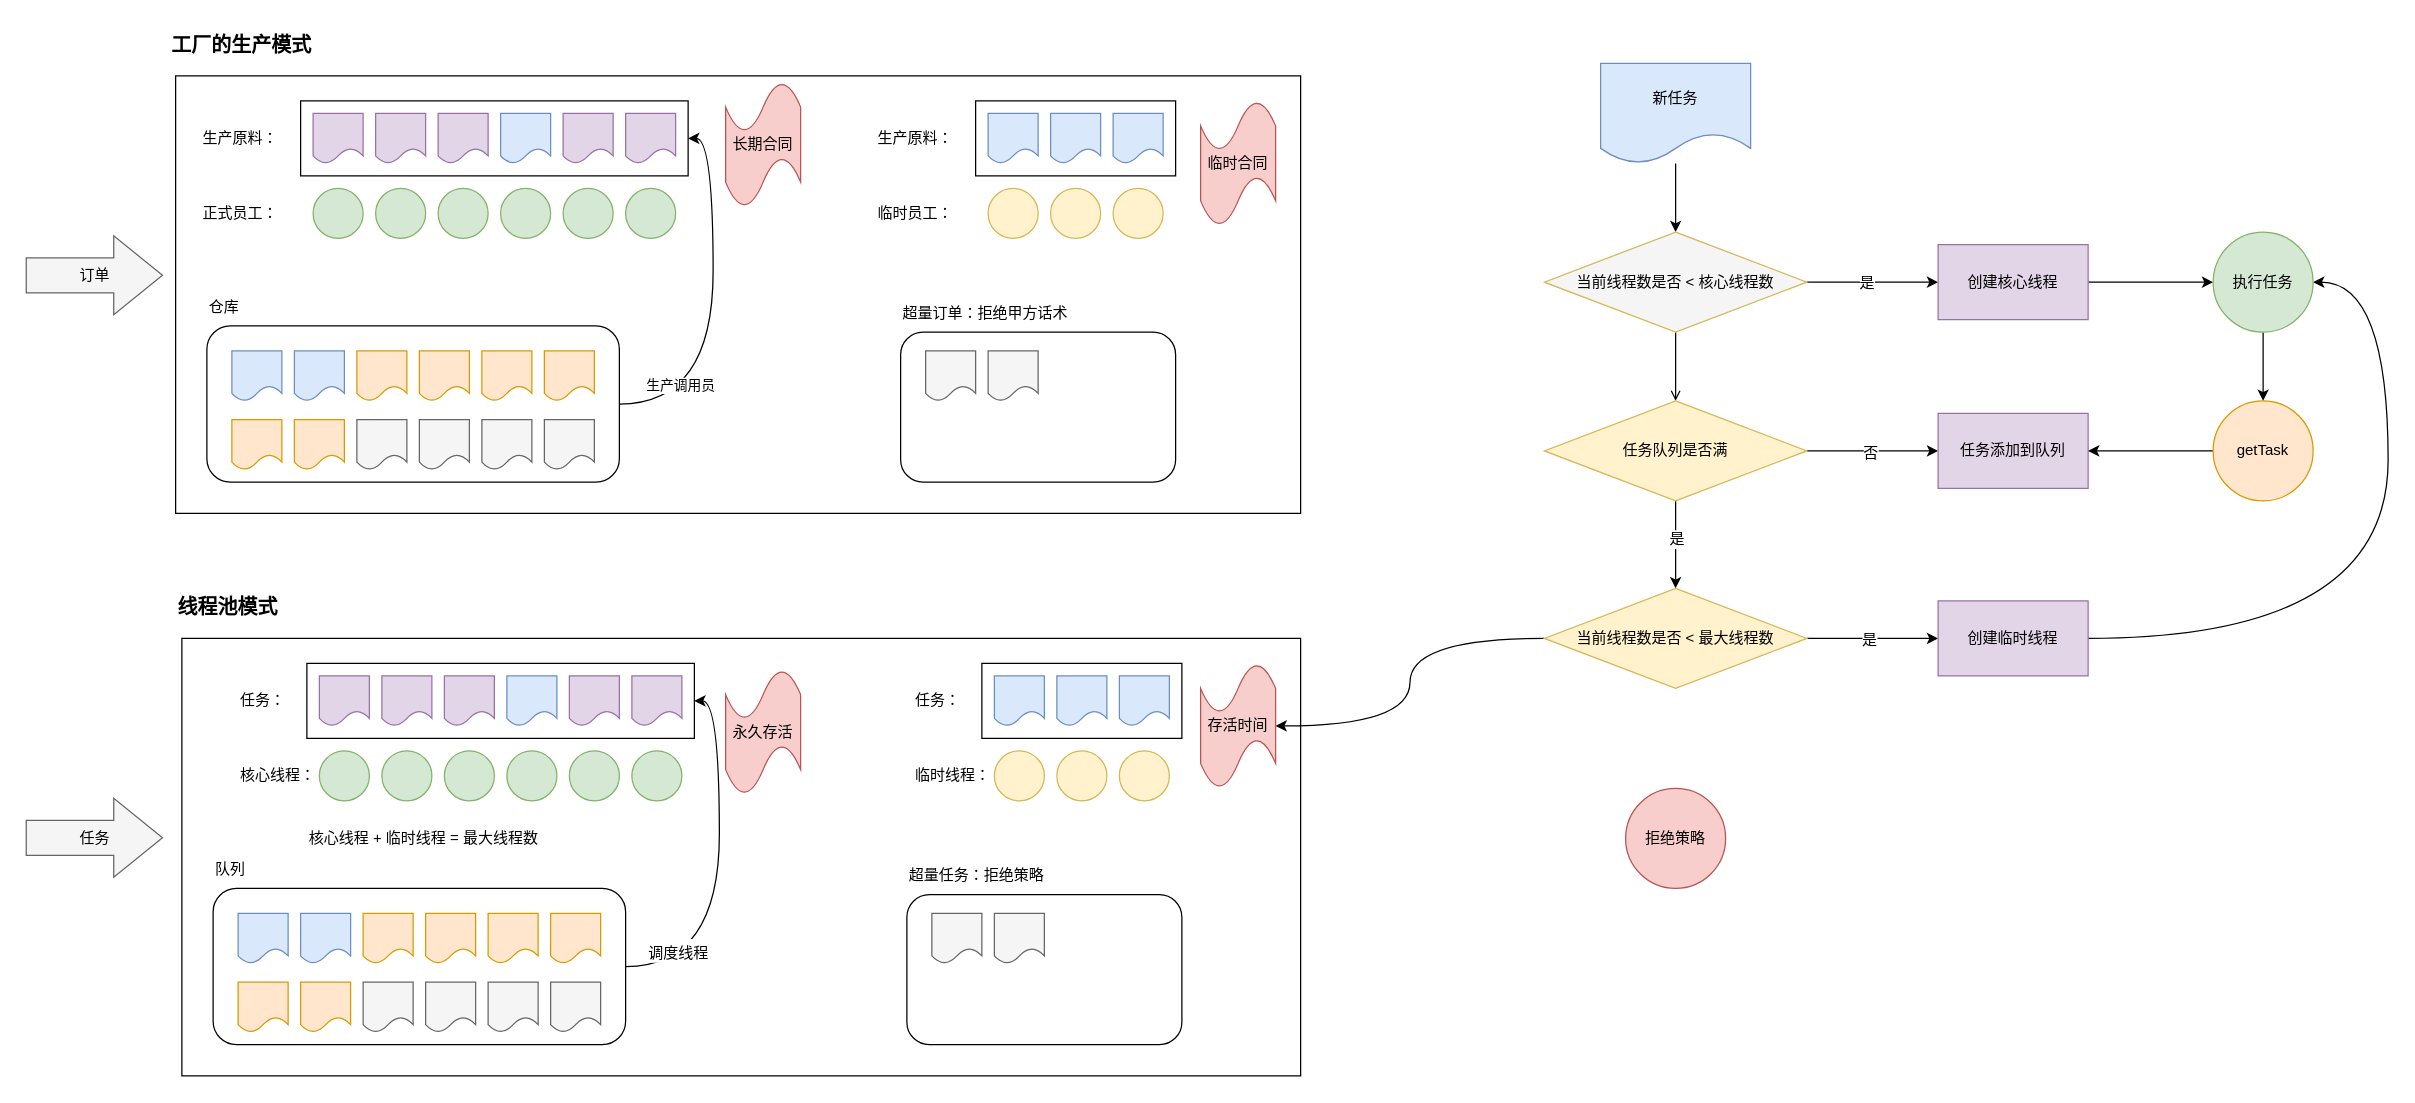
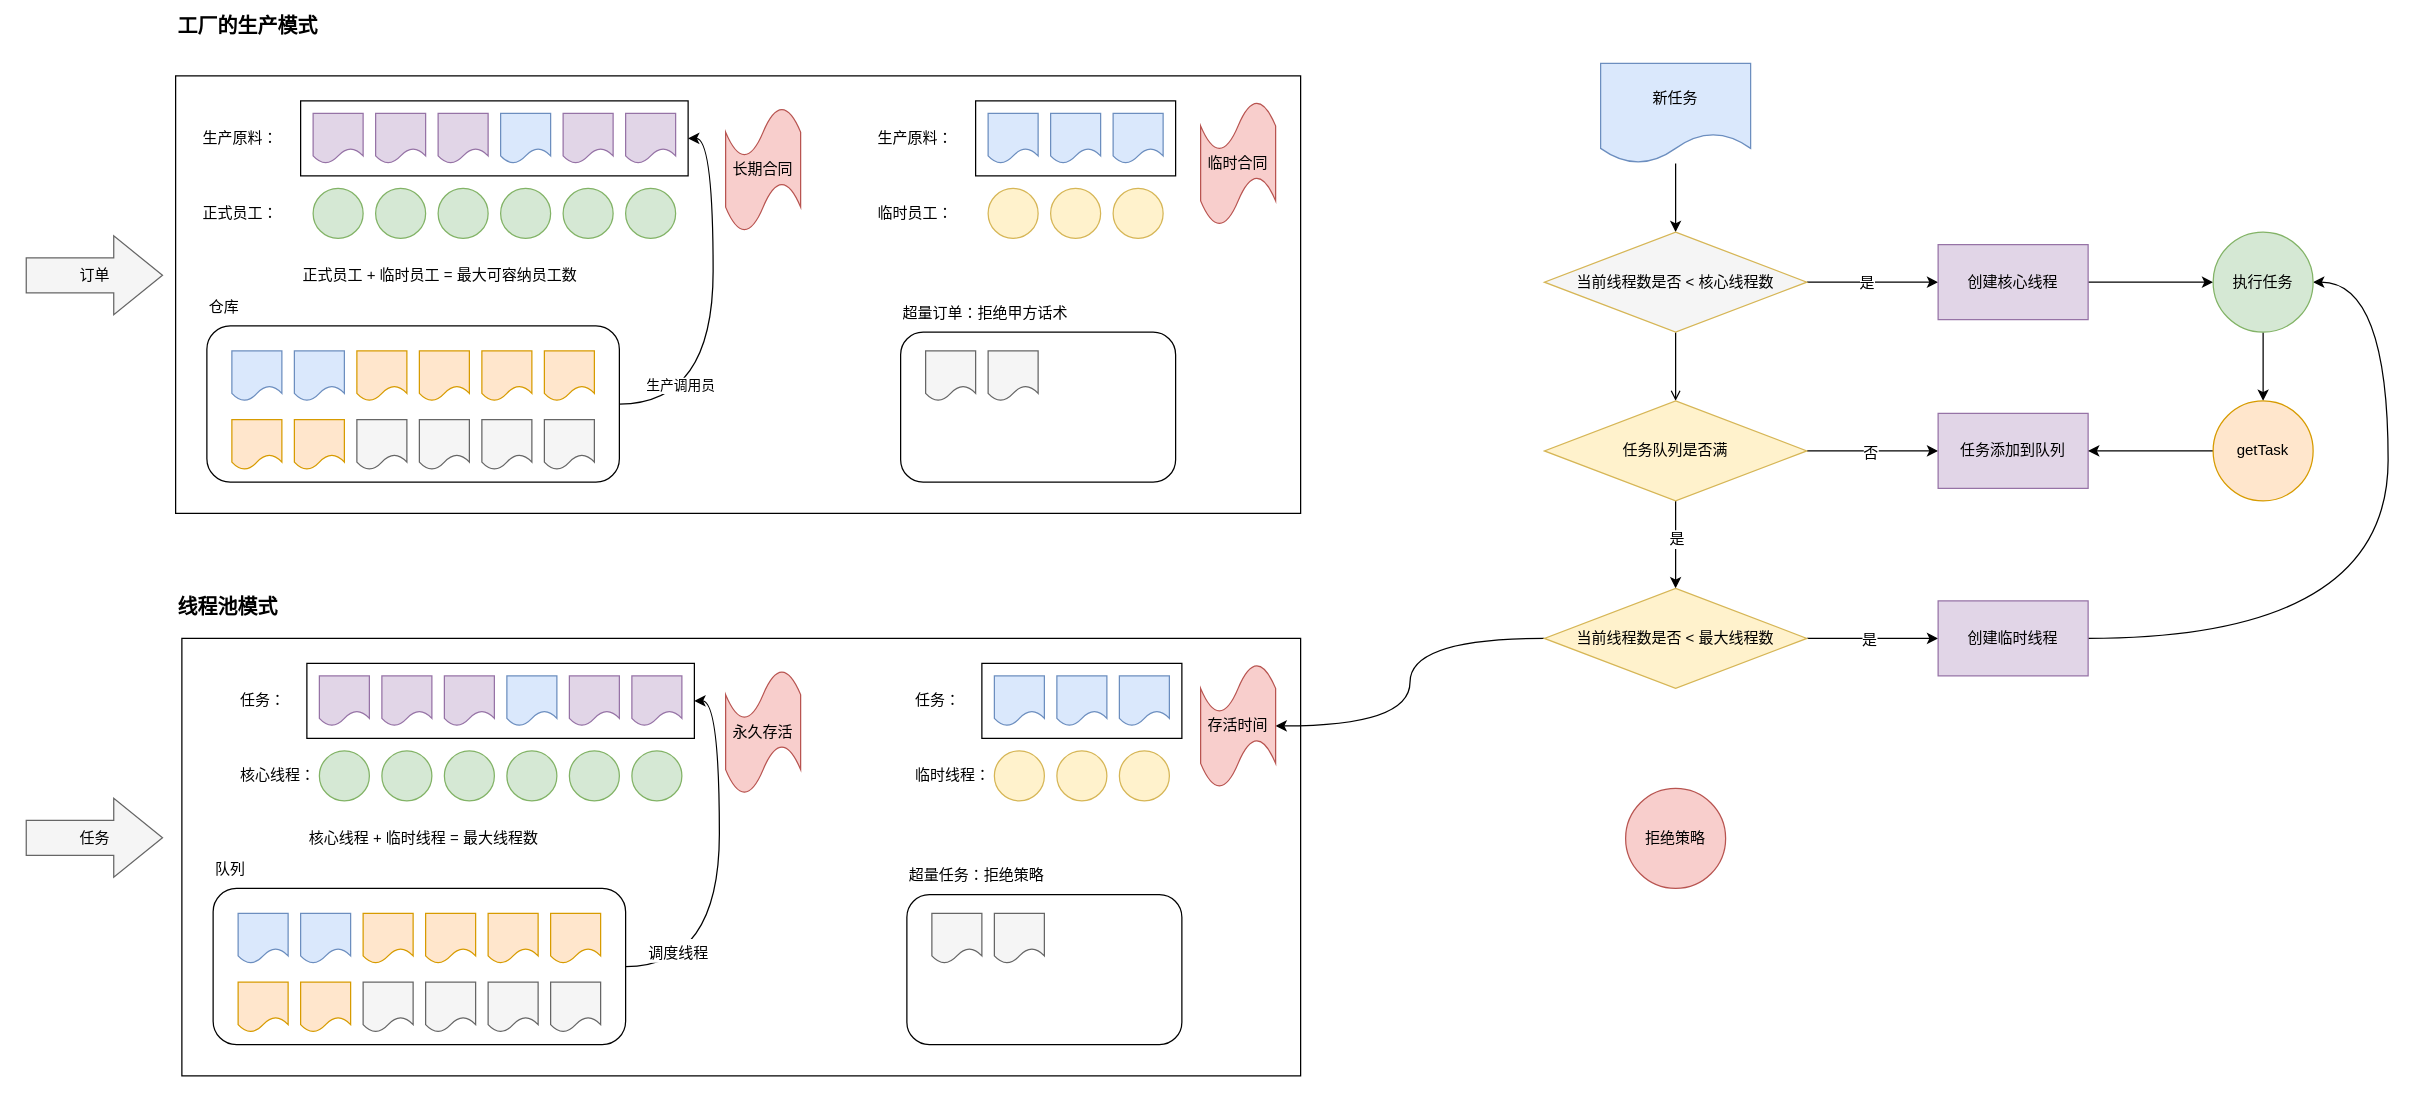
node "工厂的生产模式": moved (244, 44) -> (251, 26)
node "长期合同": moved (763, 144) -> (763, 169)
node "正式员工 + 临时员工 = 最大可容纳员工数": added
